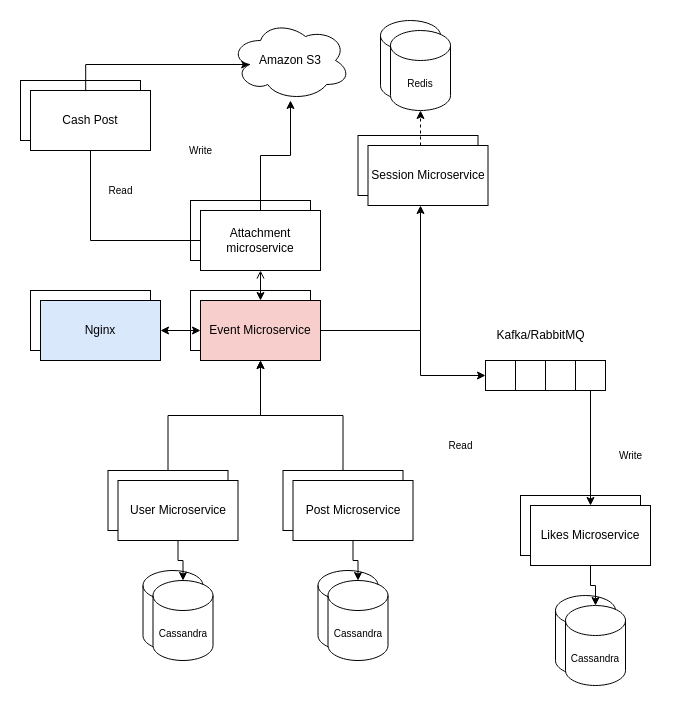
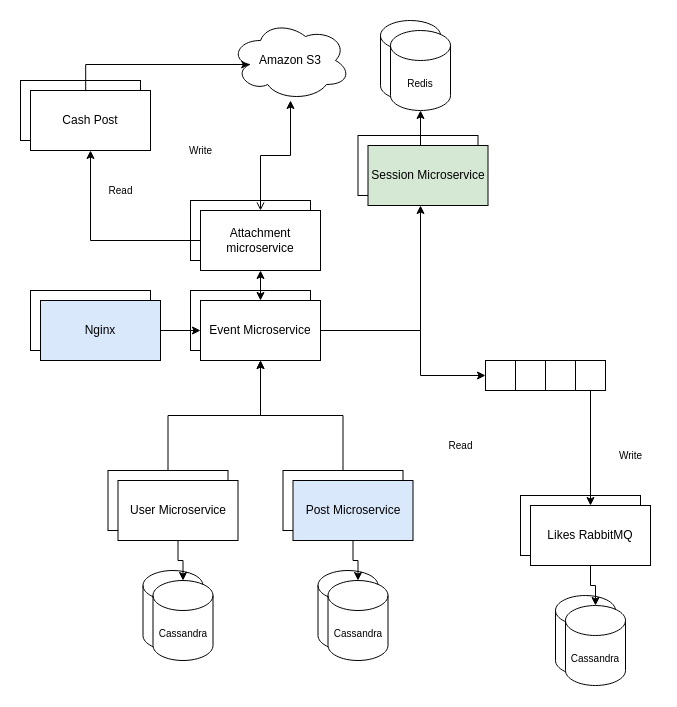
edge "Session Microservice" -> "Redis": style dashed -> solid
edge "Cash Post" -- "Attachment microservice": arrowhead none -> classic
node "Session Microservice": fillcolor #ffffff -> #d5e8d4
edge "Attachment microservice" -> "Amazon S3": arrowhead none -> open
edge "Attachment microservice" -- "Event Microservice": arrowhead open -> classic
edge "Nginx" -- "Event Microservice": arrowhead classic -> none
node "Event Microservice": fillcolor #f8cecc -> #ffffff
node "Kafka/RabbitMQ": removed
node "Post Microservice": fillcolor #ffffff -> #dae8fc
node "Likes Microservice": label "Likes Microservice" -> "Likes RabbitMQ"
